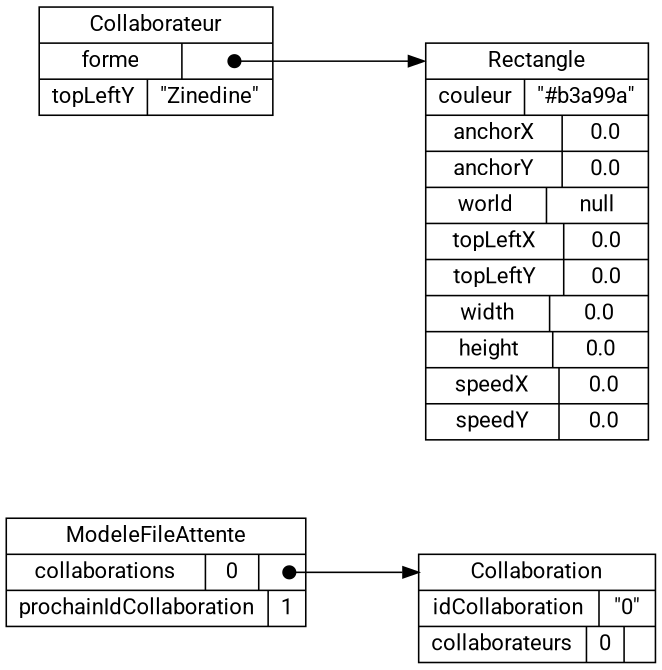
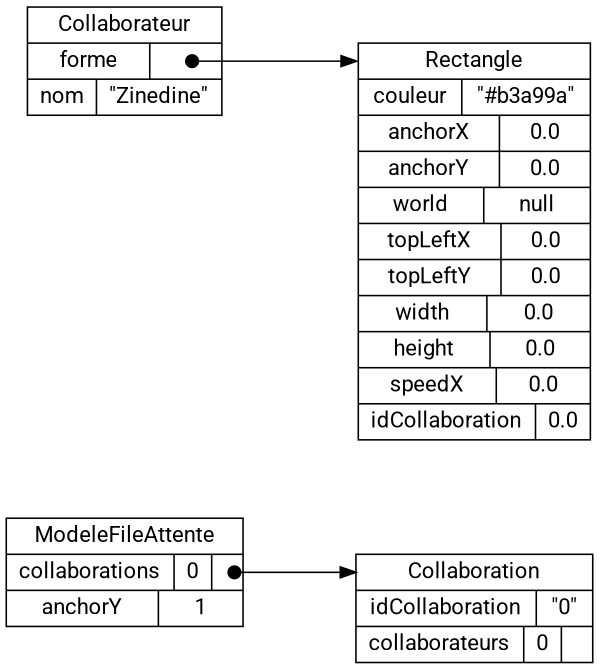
node "Collaborateur": text "topLeftY" -> "nom"
node "Rectangle": text "speedY" -> "idCollaboration"
node "ModeleFileAttente": text "prochainIdCollaboration" -> "anchorY"
